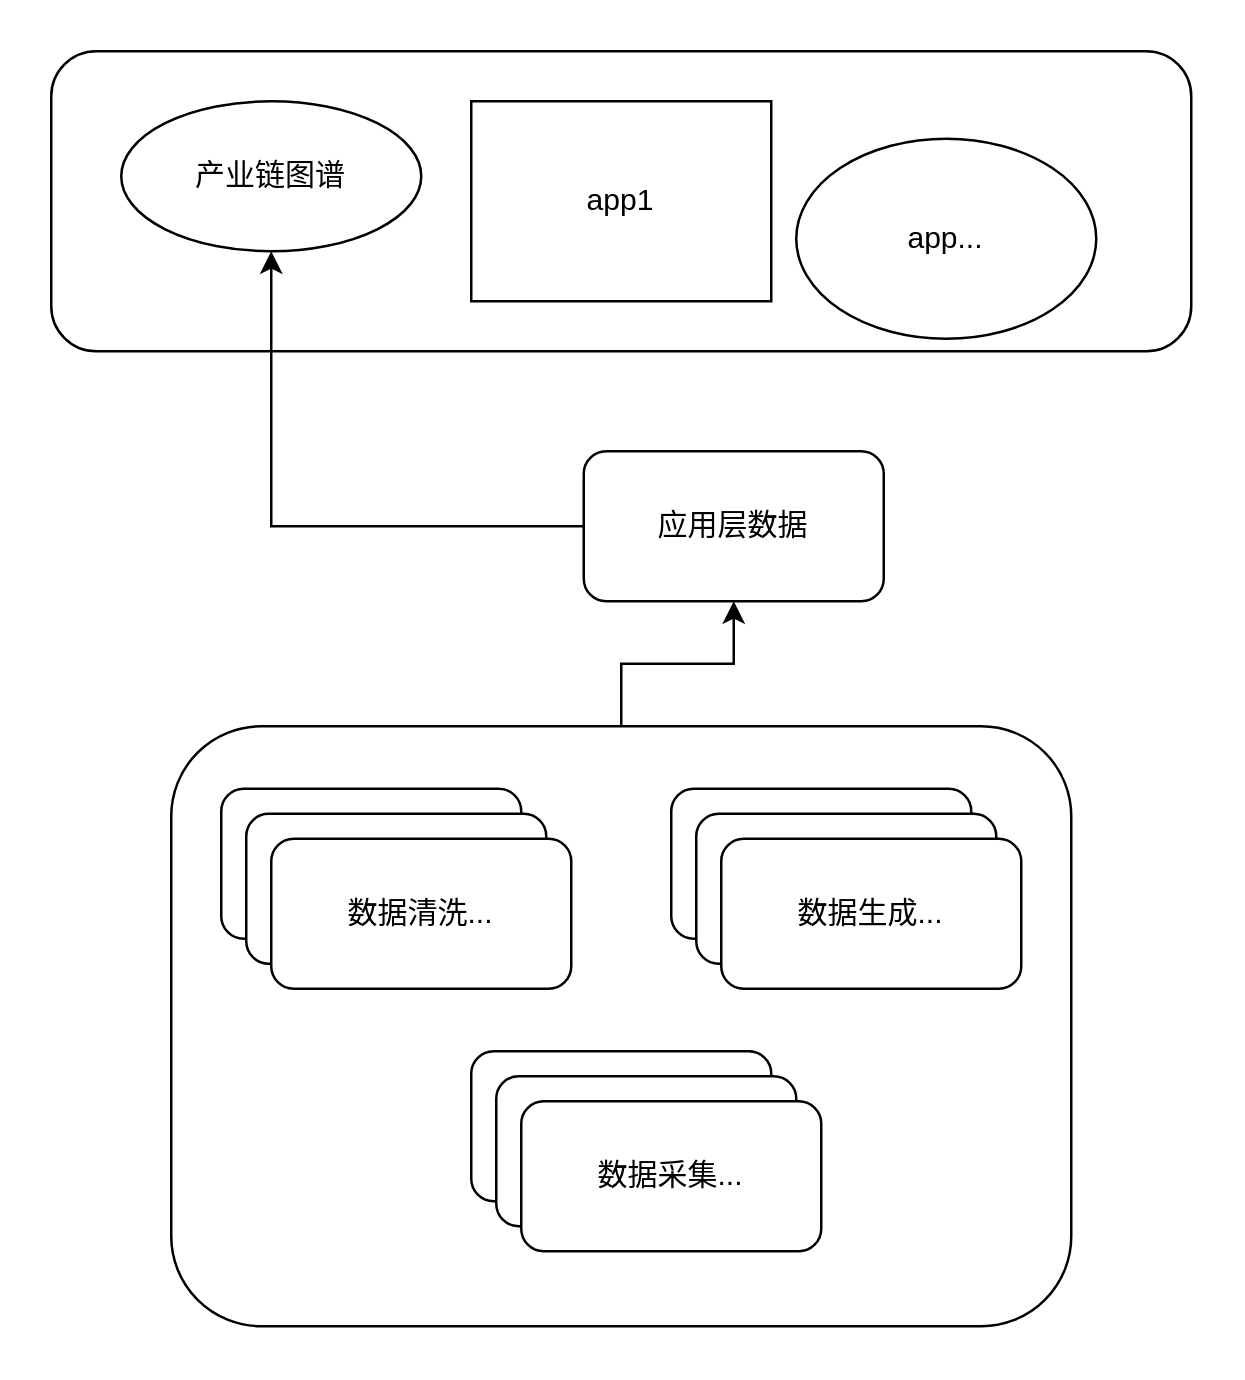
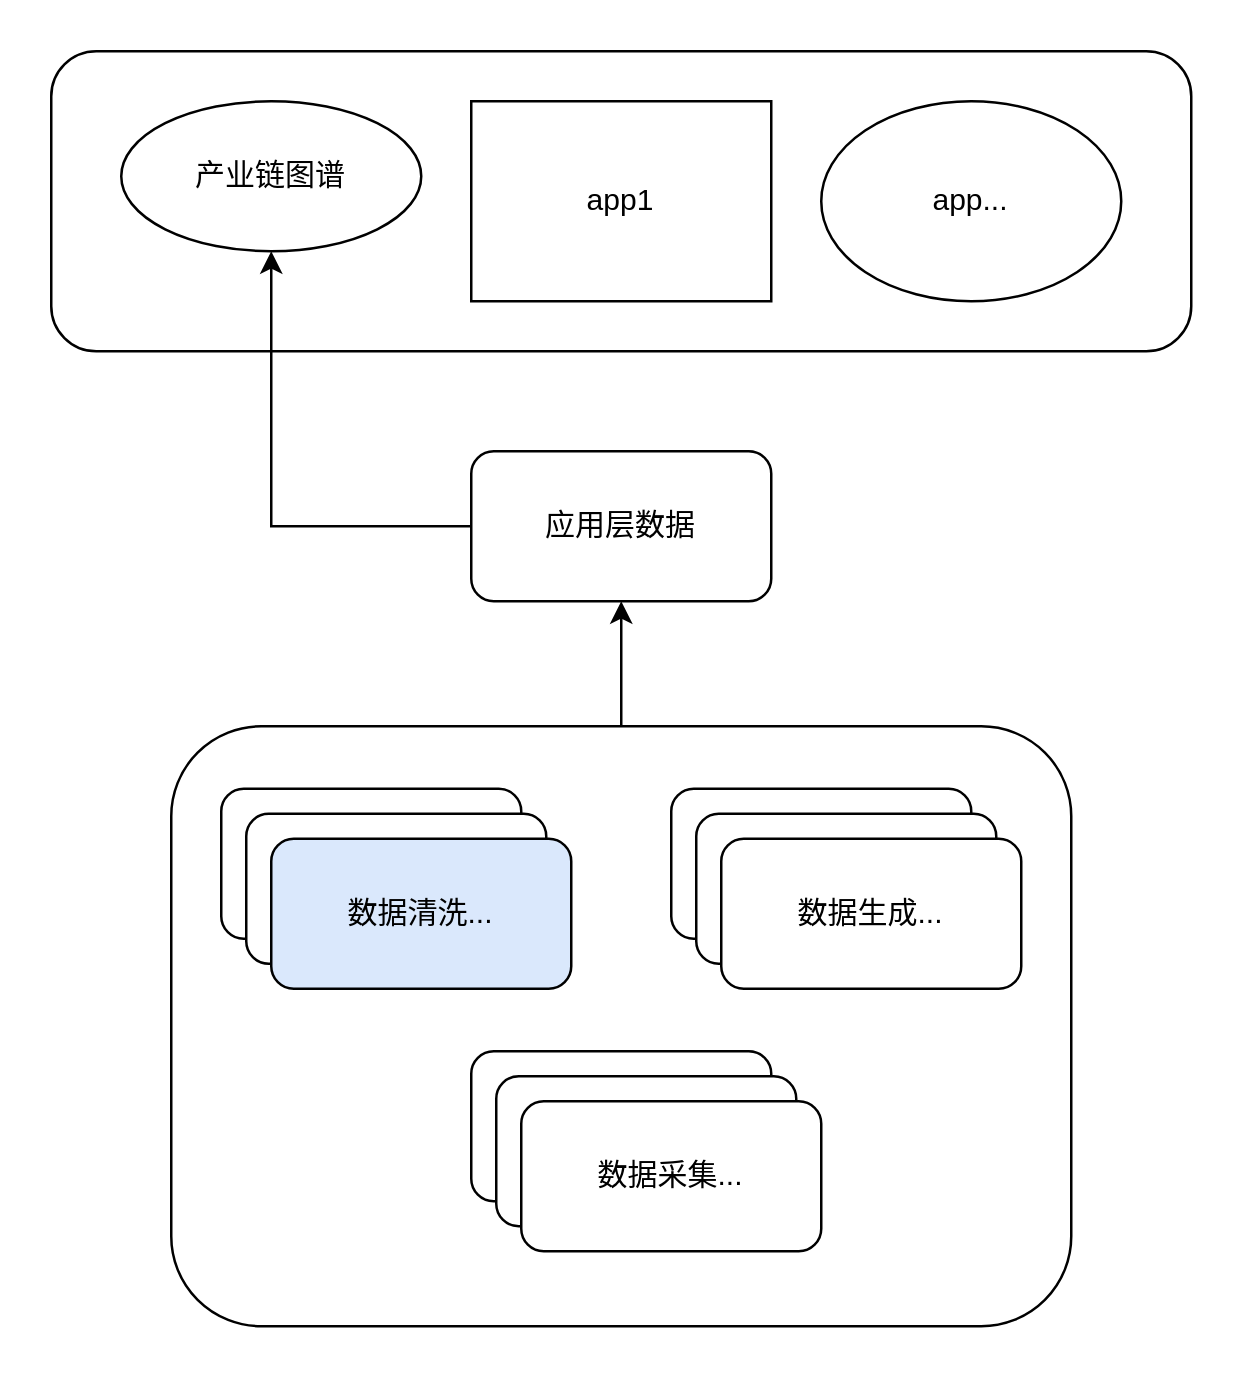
node "app...": moved (946, 239) -> (971, 201)
node "应用层数据": moved (734, 526) -> (621, 526)
node "数据清洗...": fillcolor #ffffff -> #dae8fc
